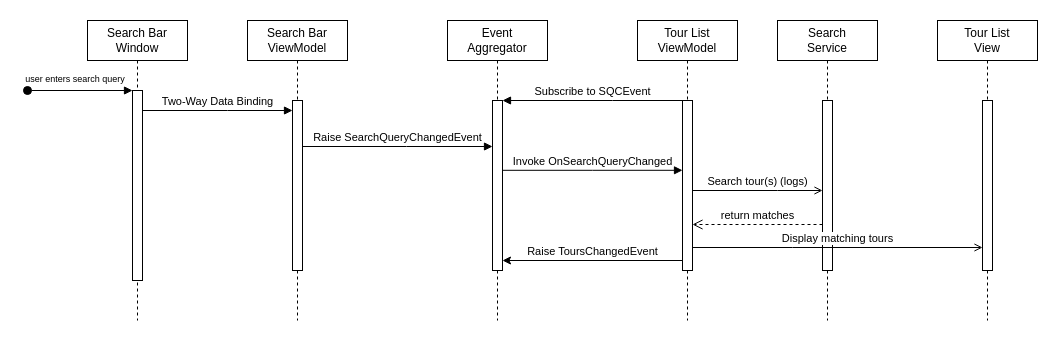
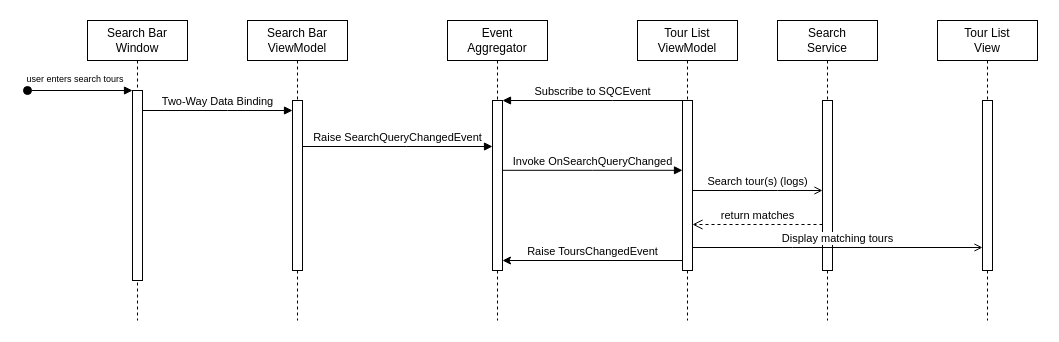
node "user enters search query": label "user enters search query" -> "user enters search tours"
